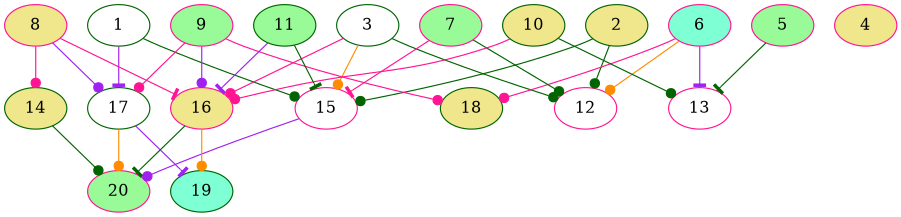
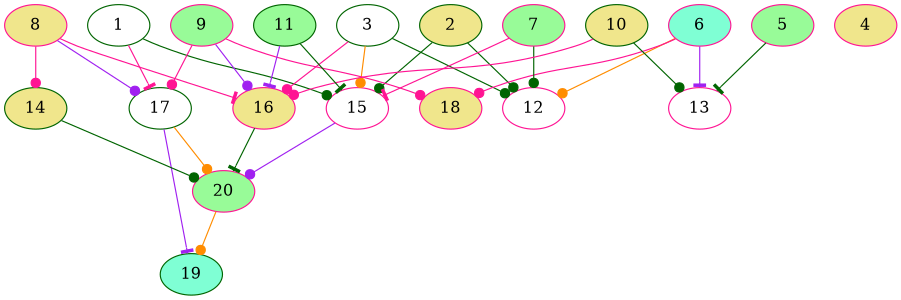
edge "1" -> "17": color purple -> deeppink
node "18": color darkgreen -> deeppink
edge "16" -> "19": now "20" -> "19"
